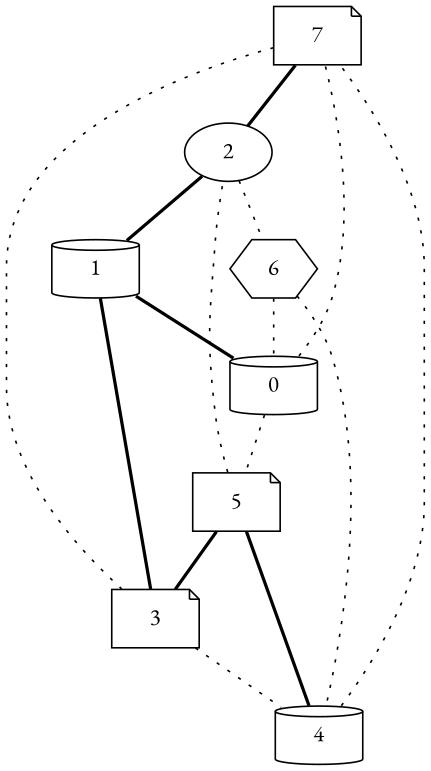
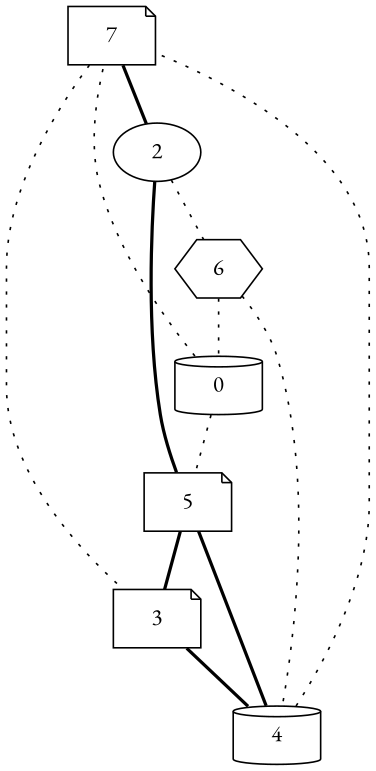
node "1": removed
edge "2" -- "5": style dotted -> bold
edge "3" -- "4": style dotted -> bold
